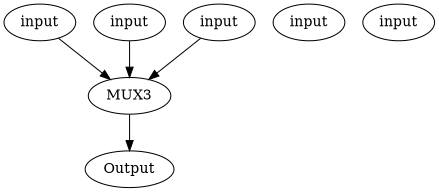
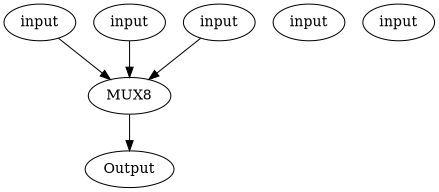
node "MUX3": label "MUX3" -> "MUX8"
